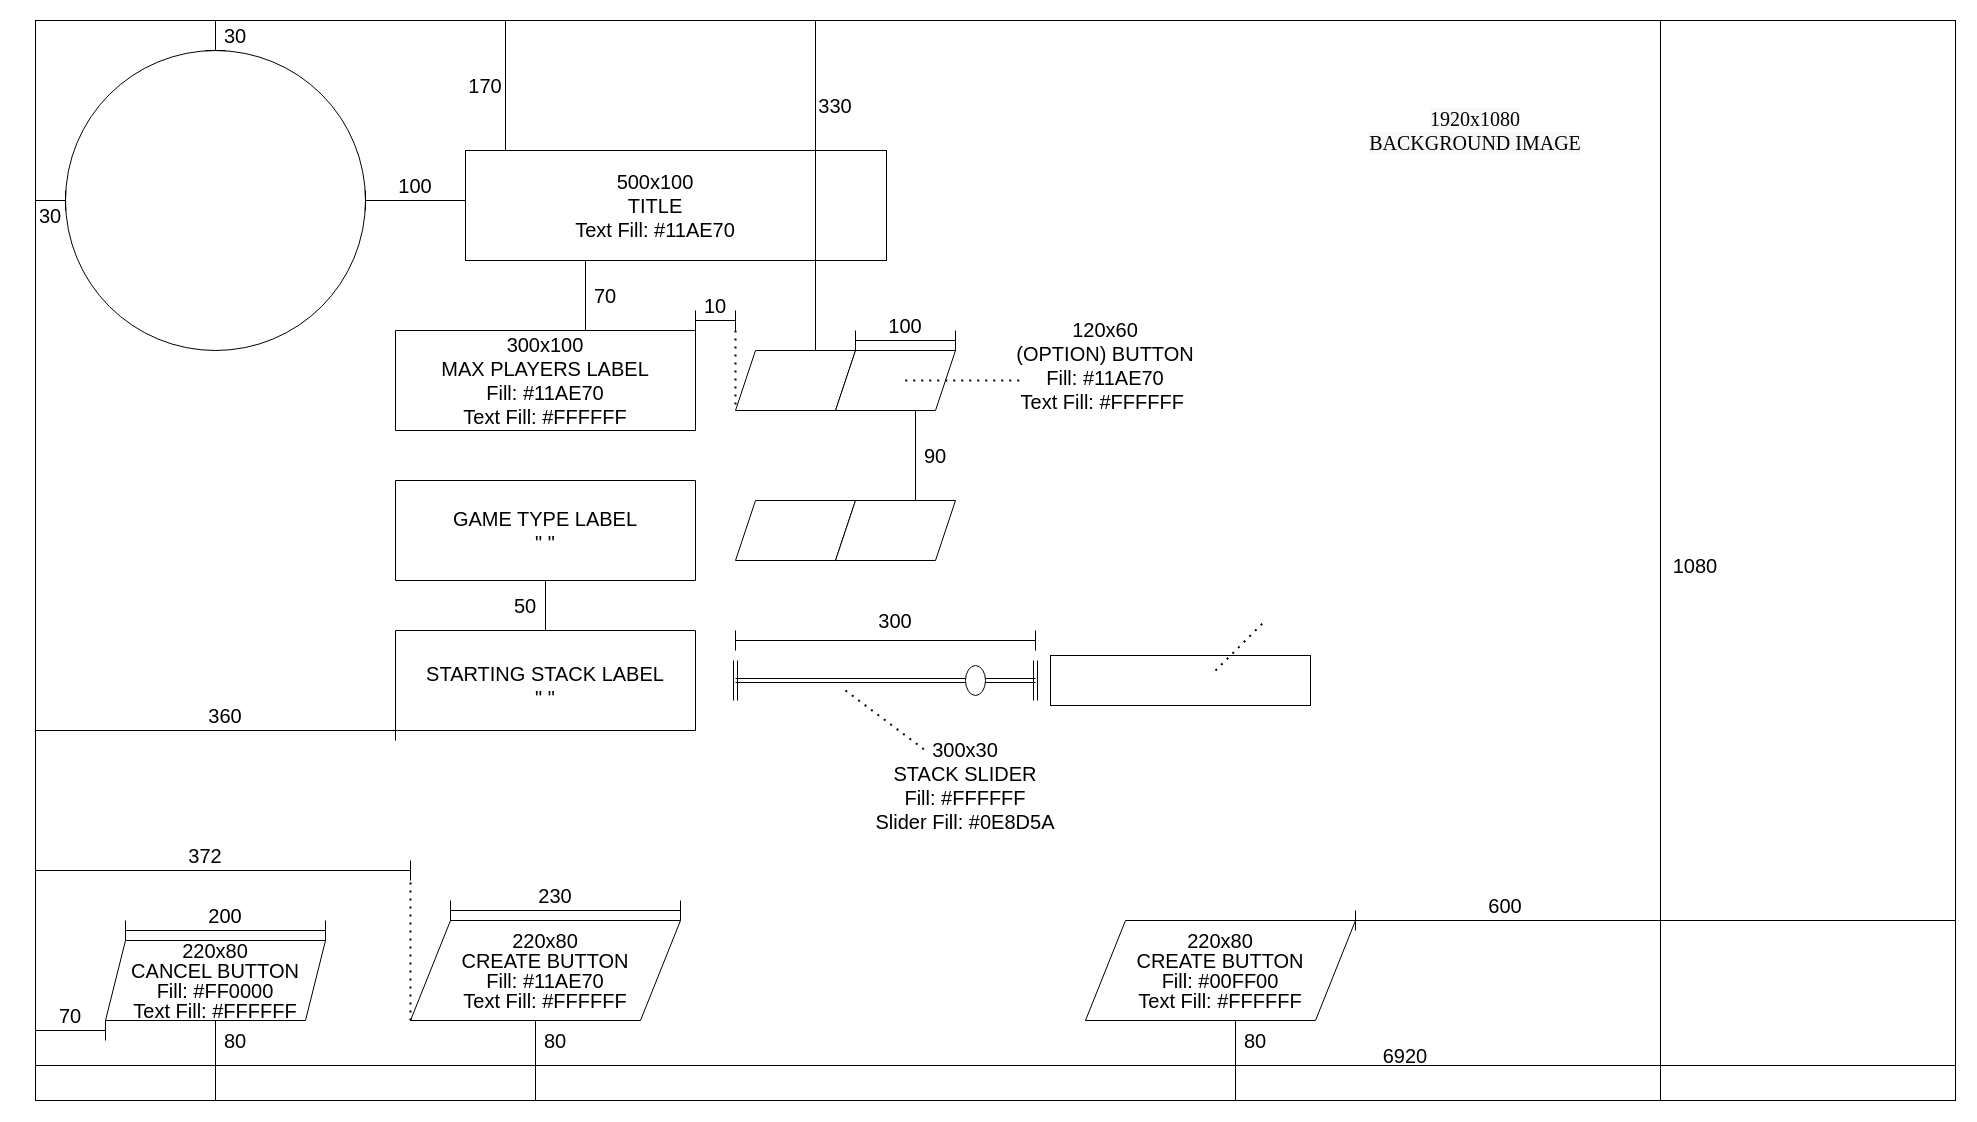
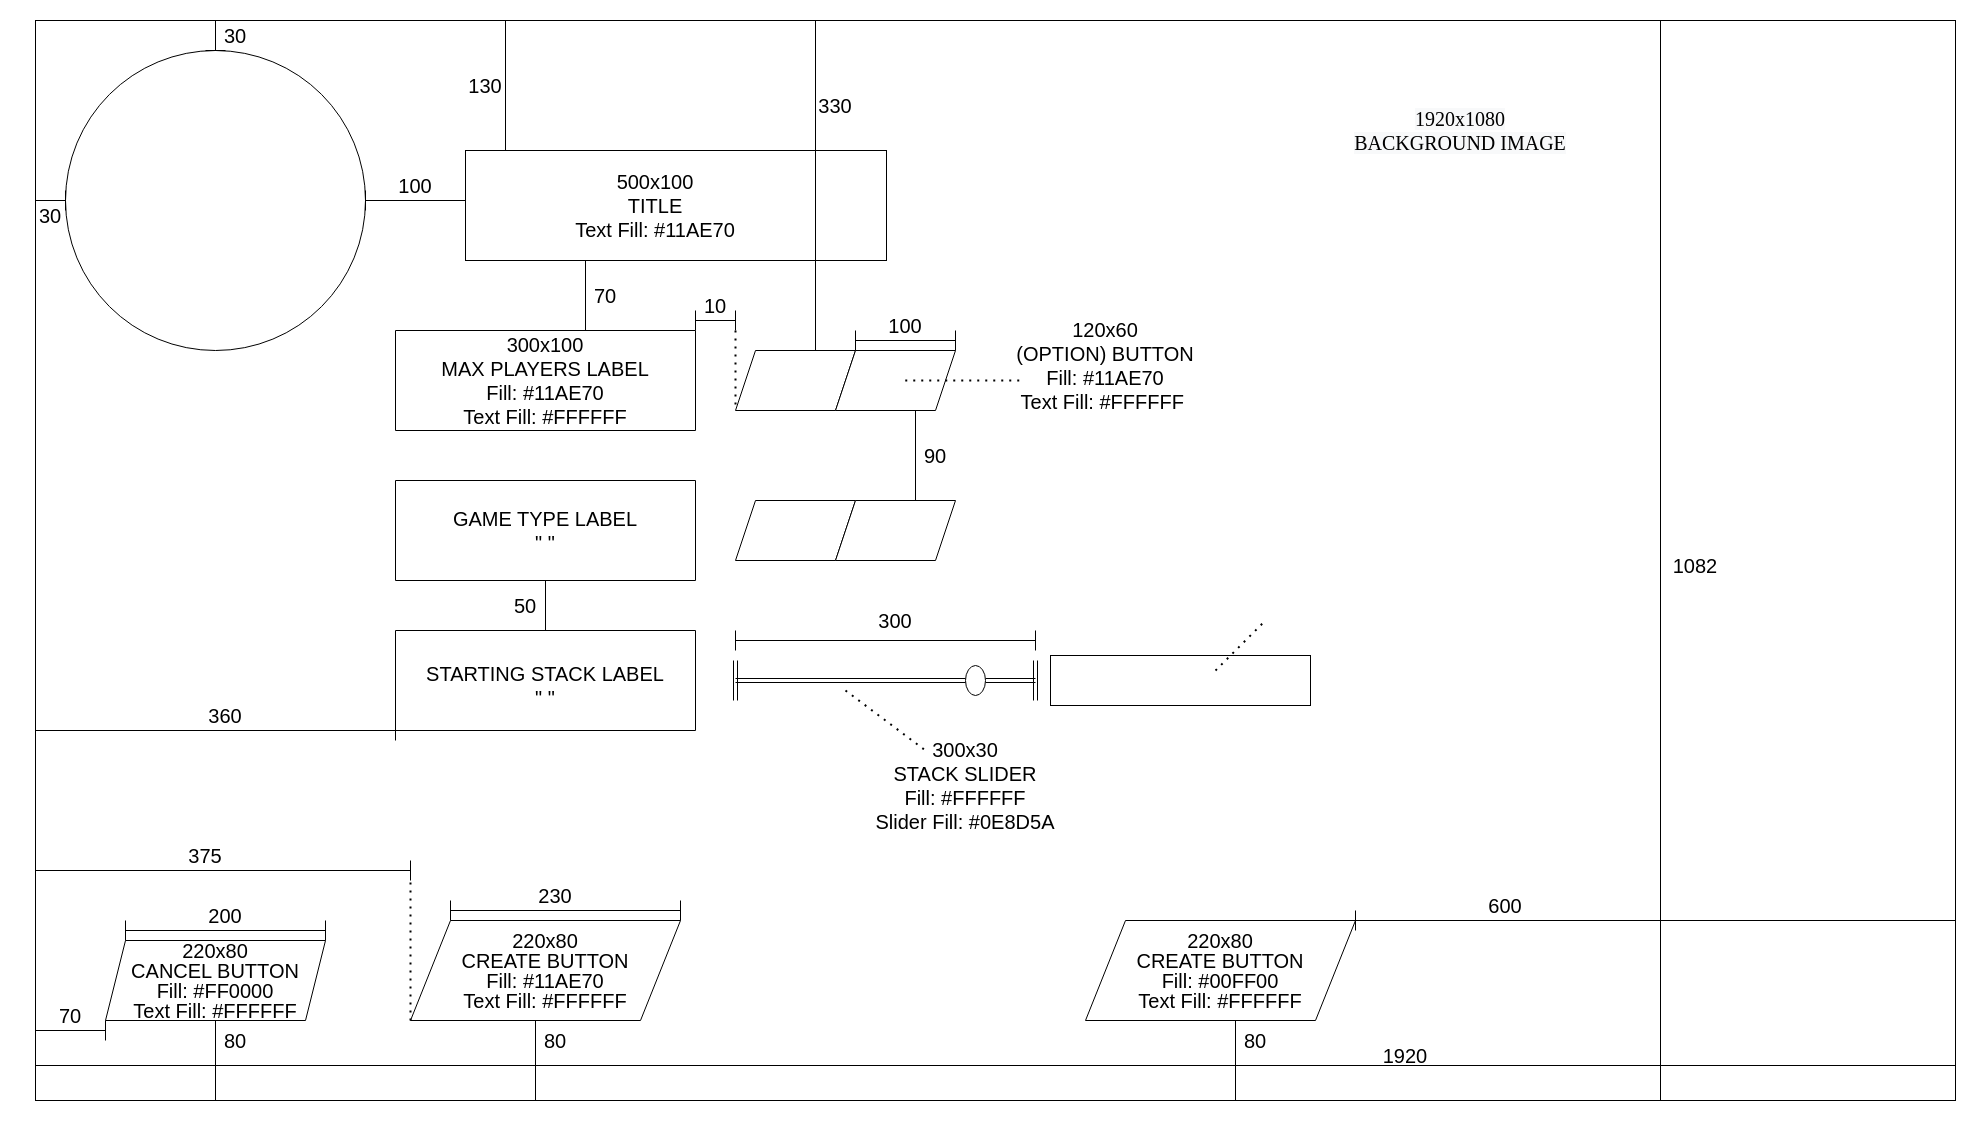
node "170": label "170" -> "130"
node "1920x1080BACKGROUND IMAGE": moved (1476, 131) -> (1461, 131)
node "1080": label "1080" -> "1082"
node "372": label "372" -> "375"
node "6920": label "6920" -> "1920"
